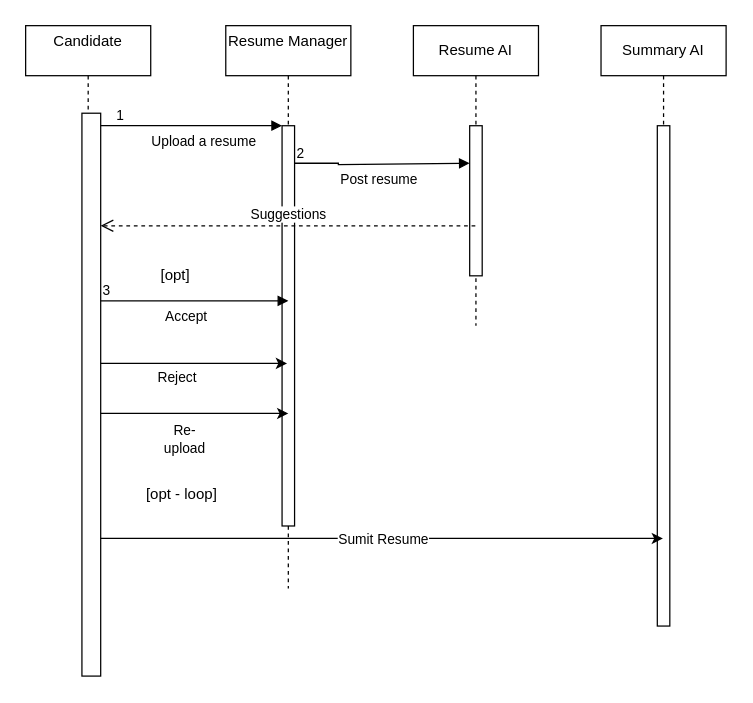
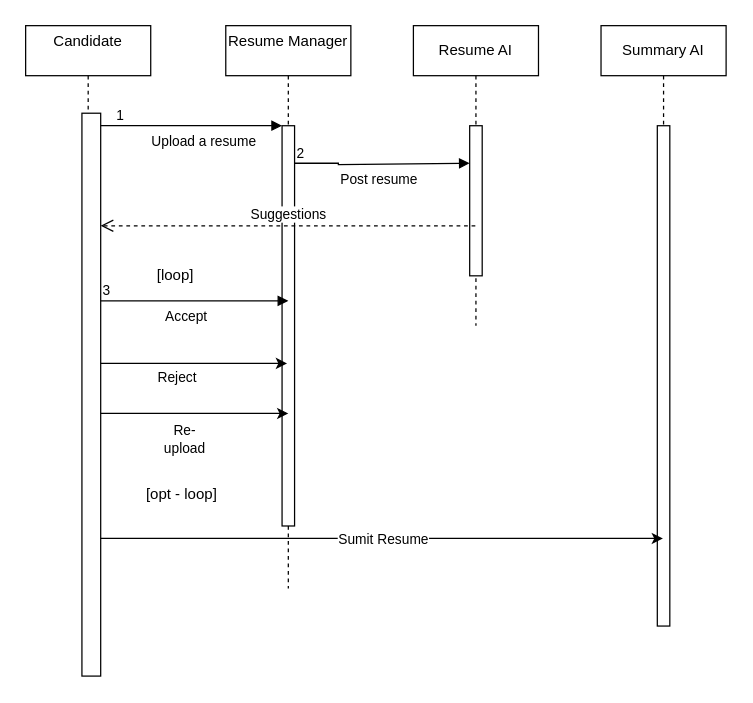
node "[opt]": label "[opt]" -> "[loop]"
